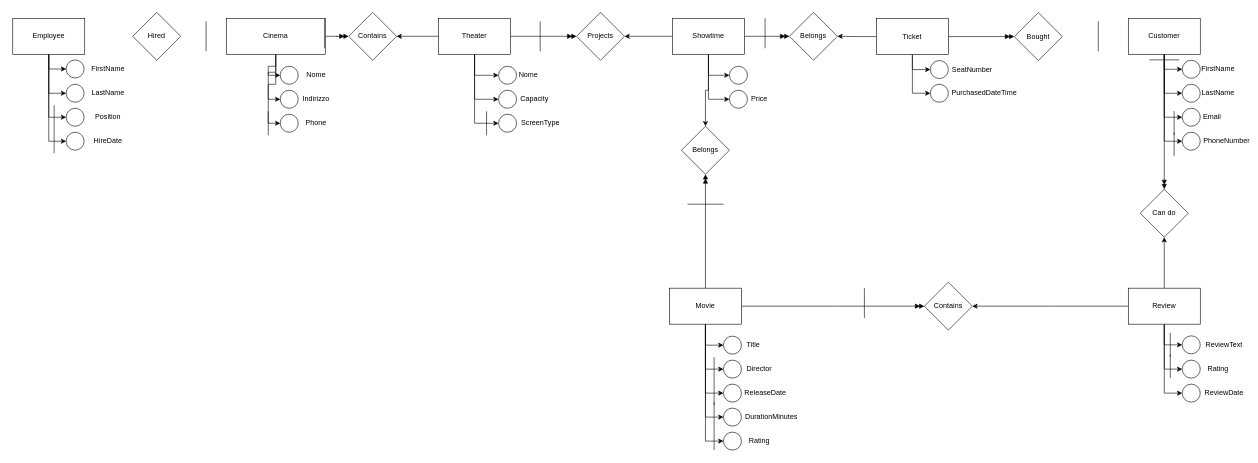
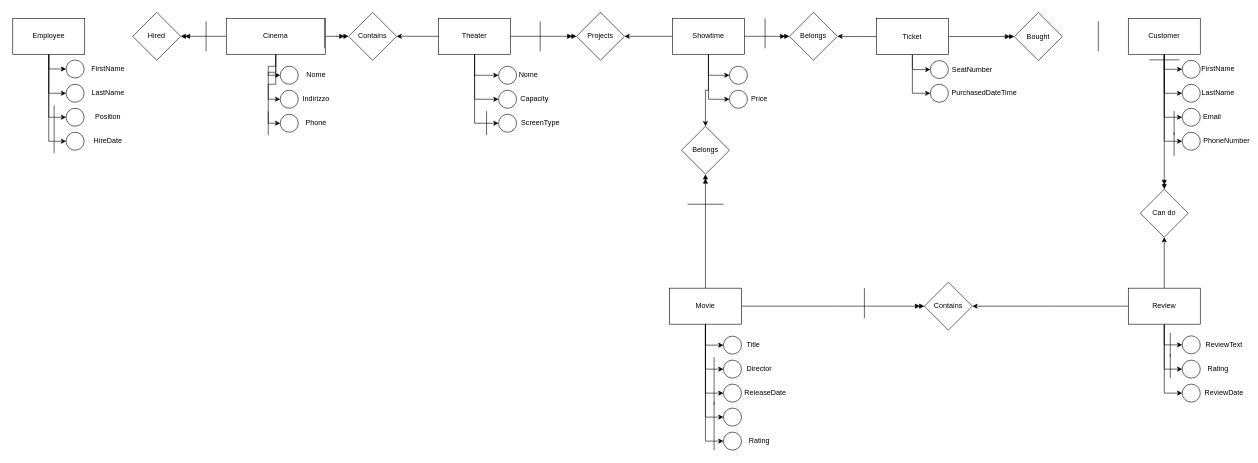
edge "Cinema" -> "Hired": added
node "DurationMinutes": removed
